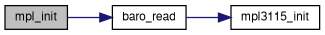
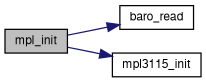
edge "baro_read" -> "mpl3115_init": now "mpl_init" -> "mpl3115_init"
